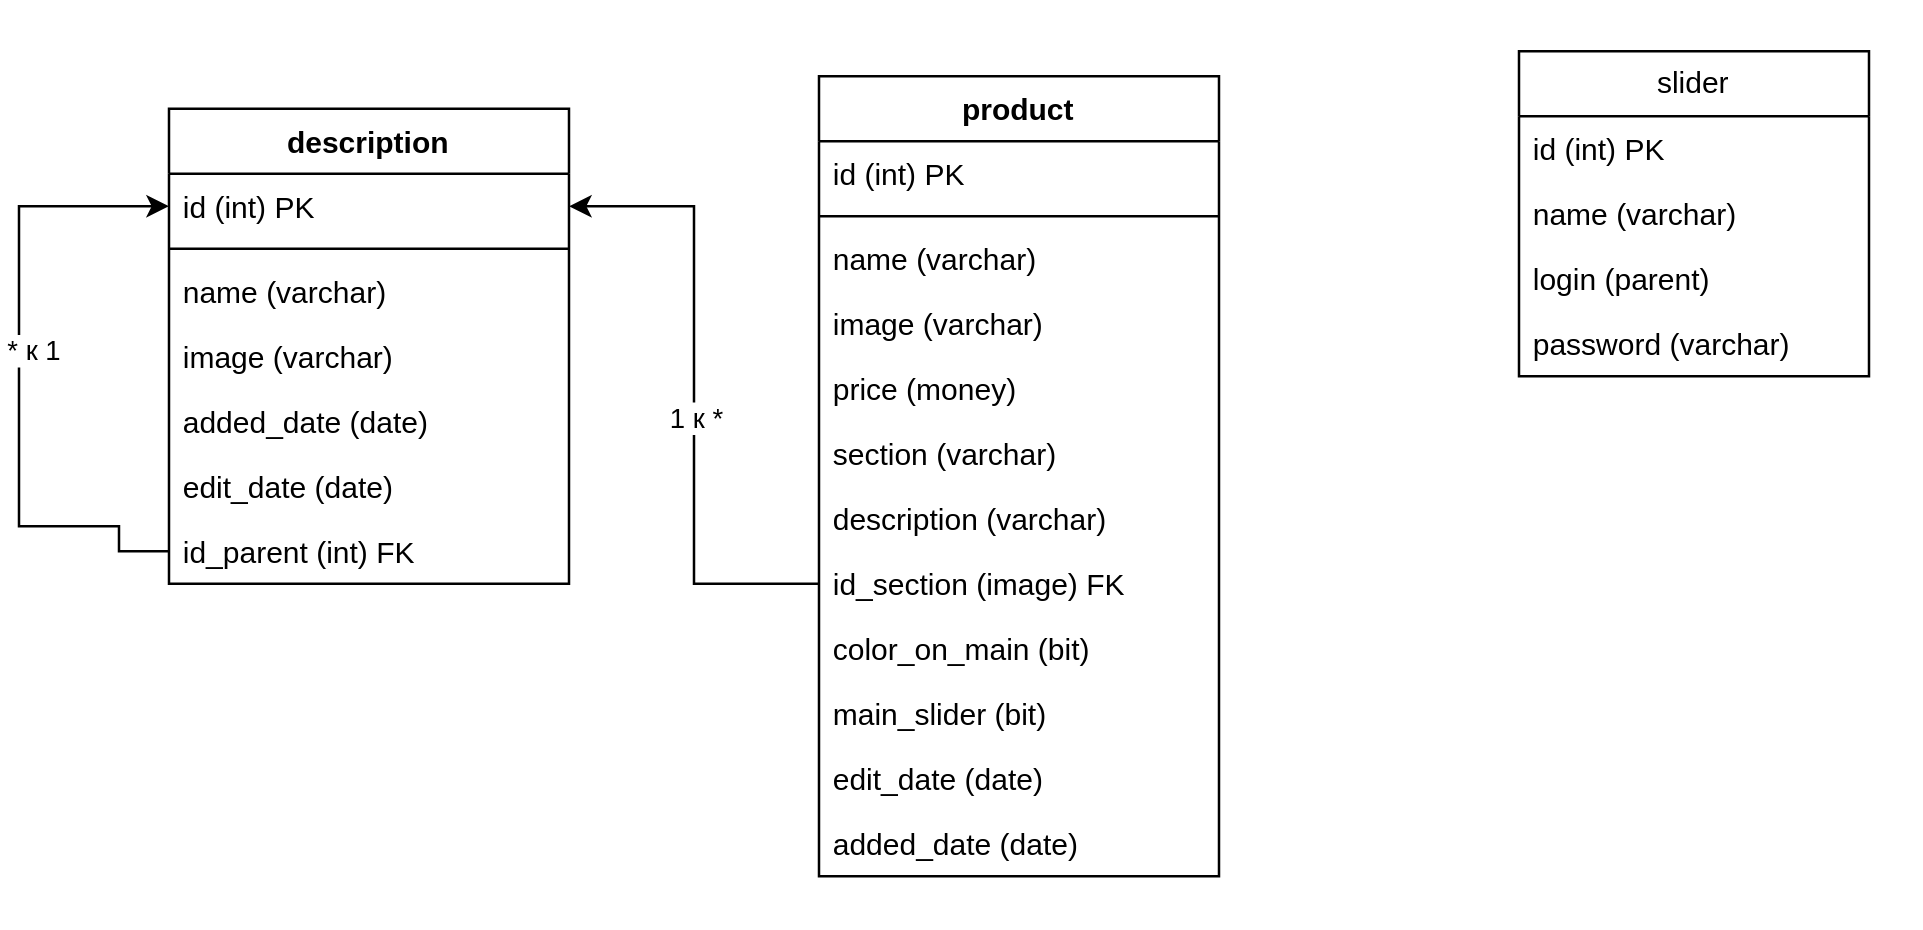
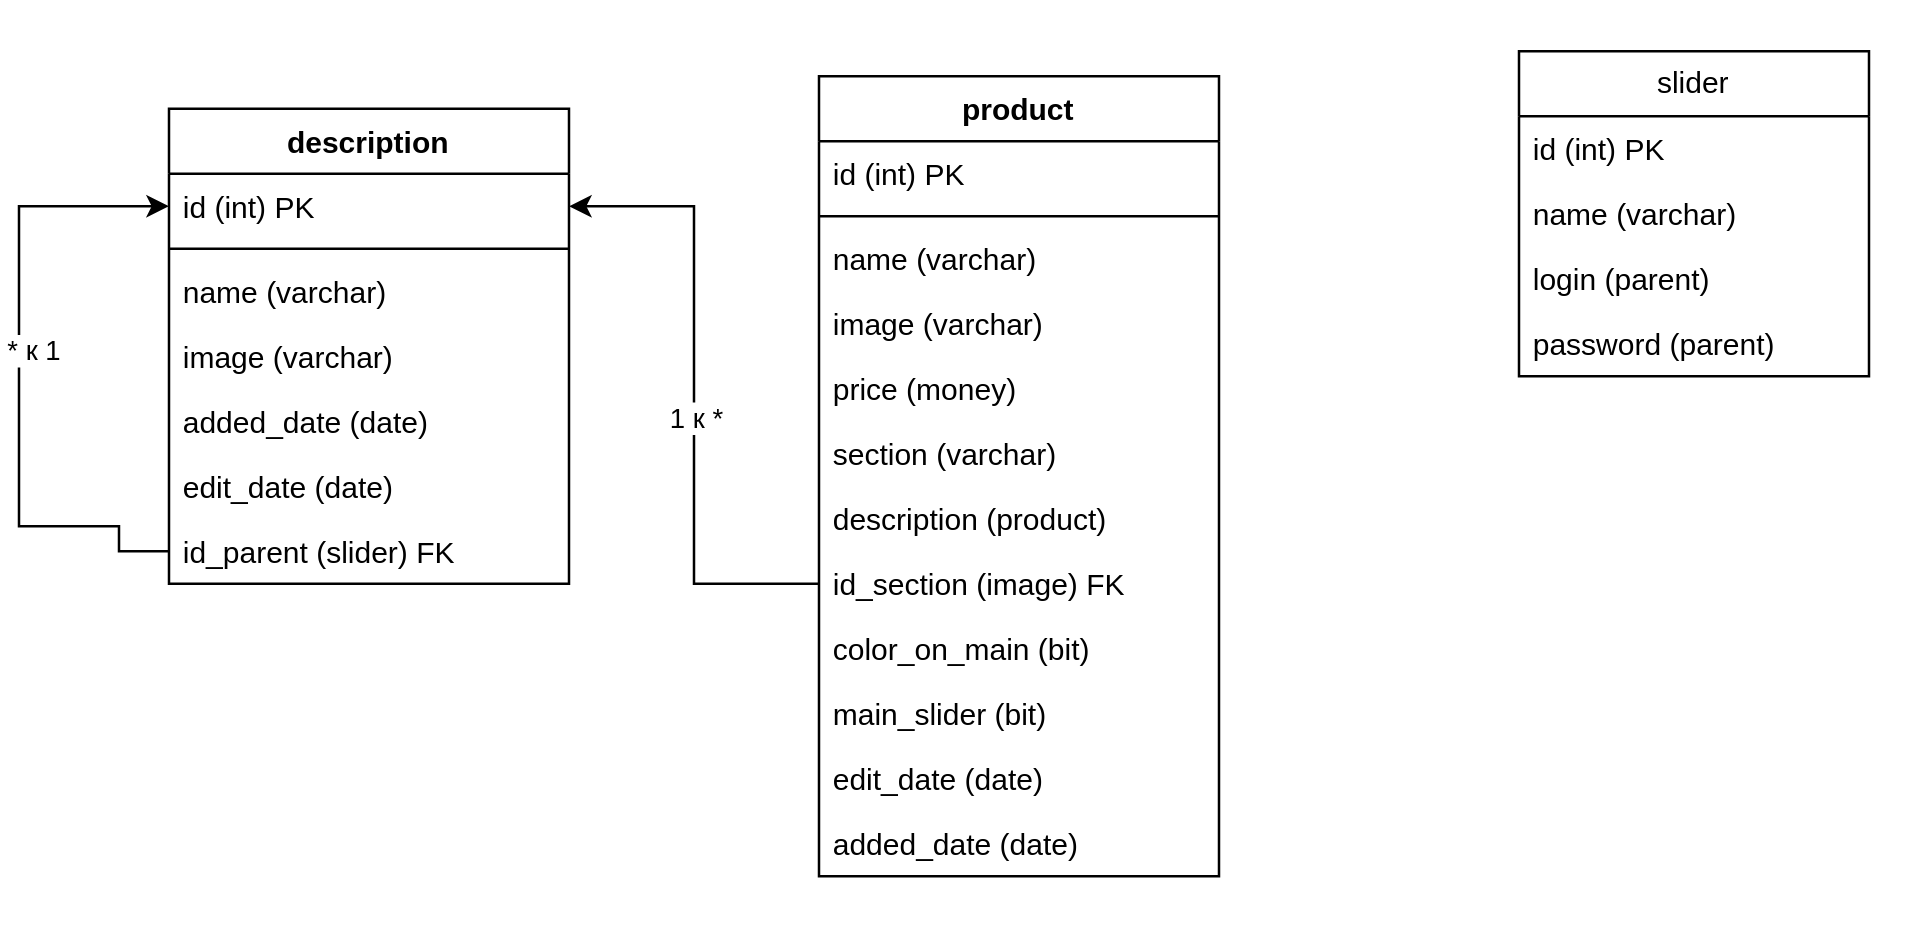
node "password (varchar)": label "password (varchar)" -> "password (parent)"
node "description (varchar)": label "description (varchar)" -> "description (product)"
node "id_parent (int) FK": label "id_parent (int) FK" -> "id_parent (slider) FK"
